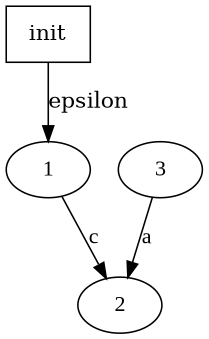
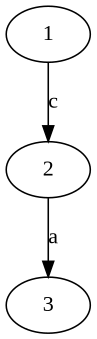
node "init": removed
edge "3" -> "2": reversed
